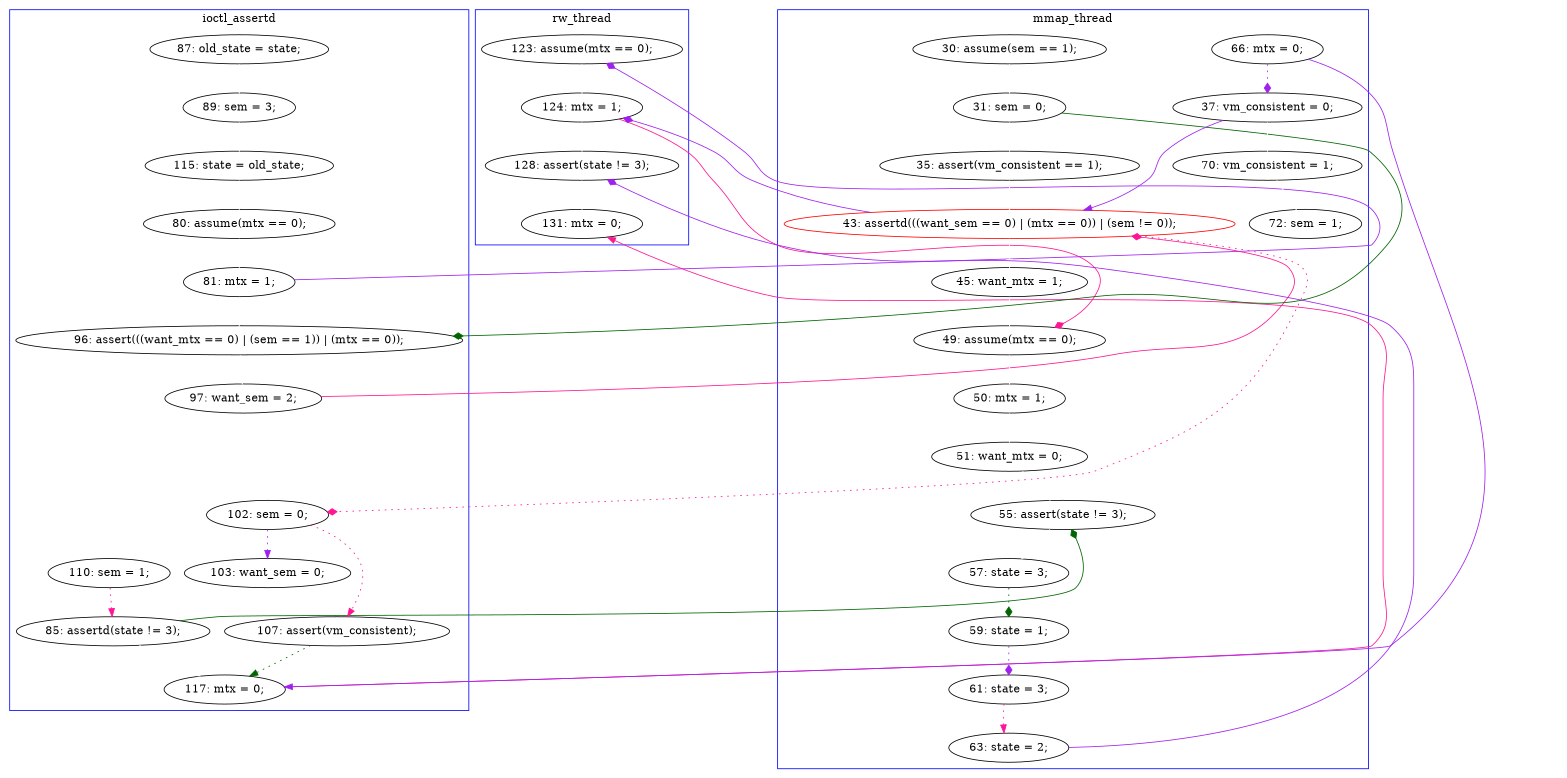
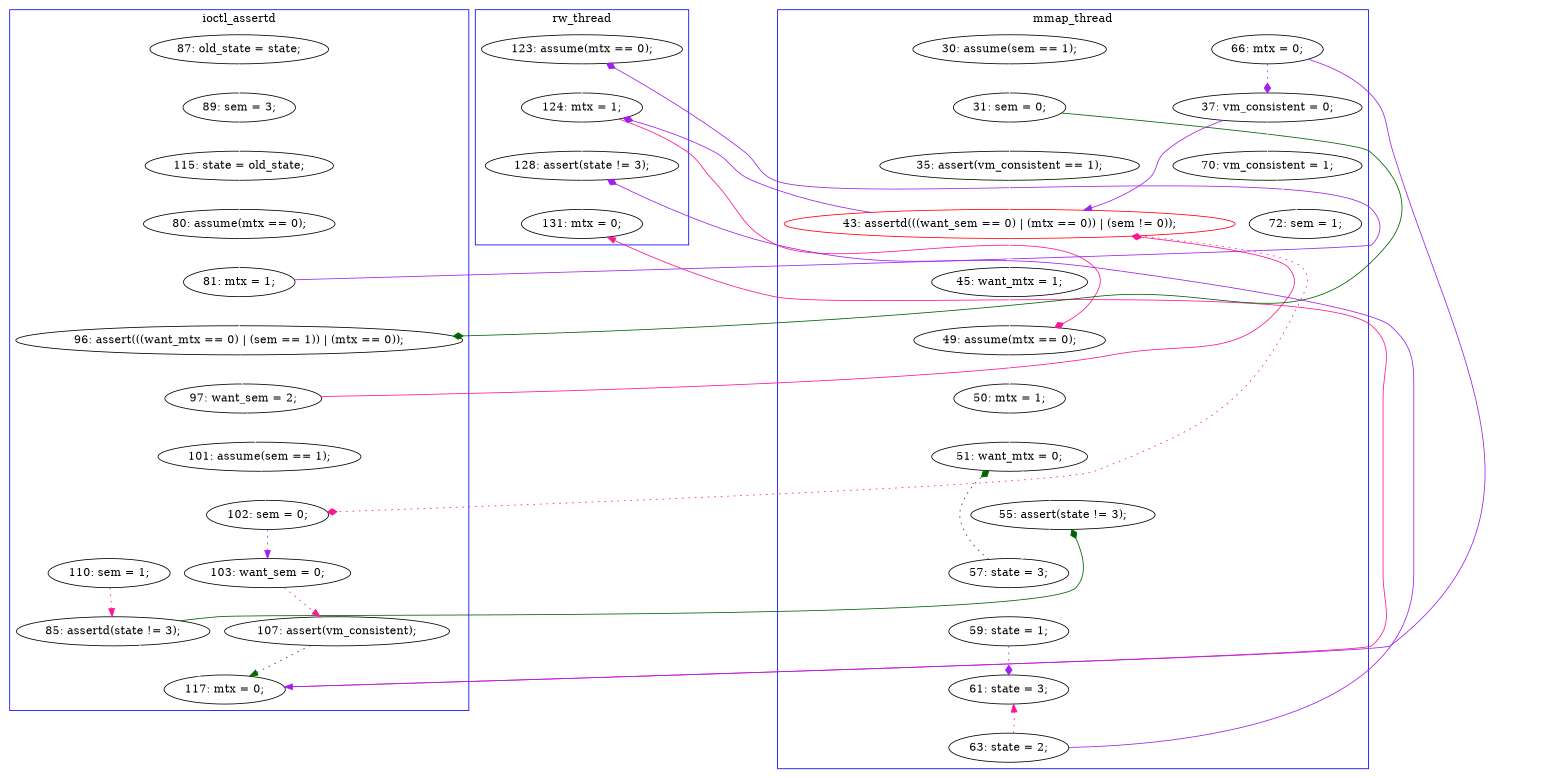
node "101: assume(sem == 1);": added
edge "102: sem = 0;" -> "107: assert(vm_consistent);": now "103: want_sem = 0;" -> "107: assert(vm_consistent);"
edge "57: state = 3;" -> "59: state = 1;": now "57: state = 3;" -> "51: want_mtx = 0;"
edge "61: state = 3;" -> "63: state = 2;": reversed
